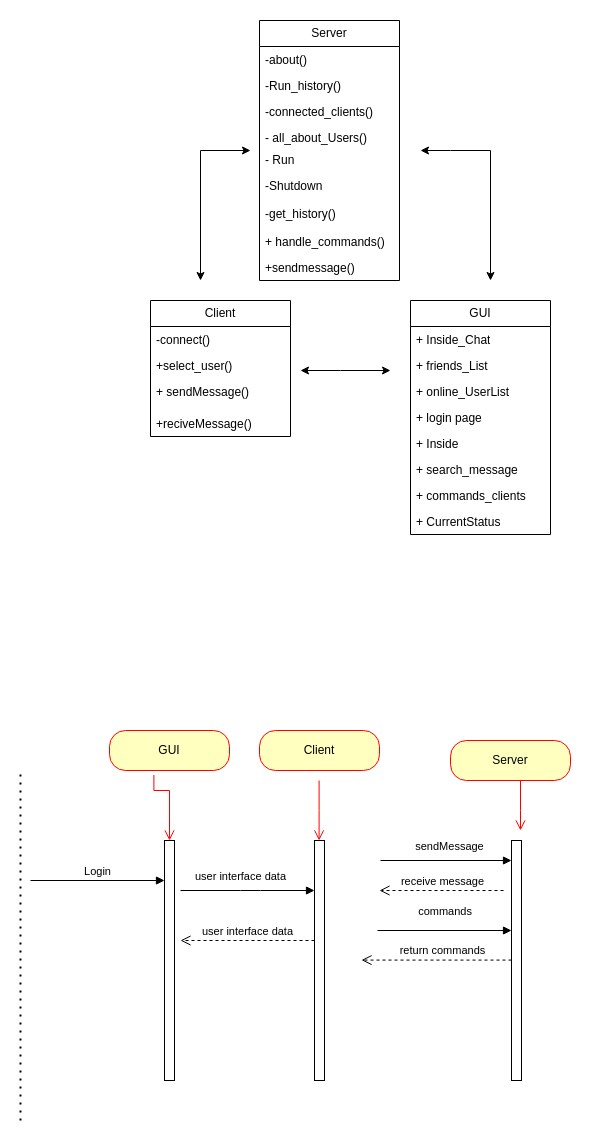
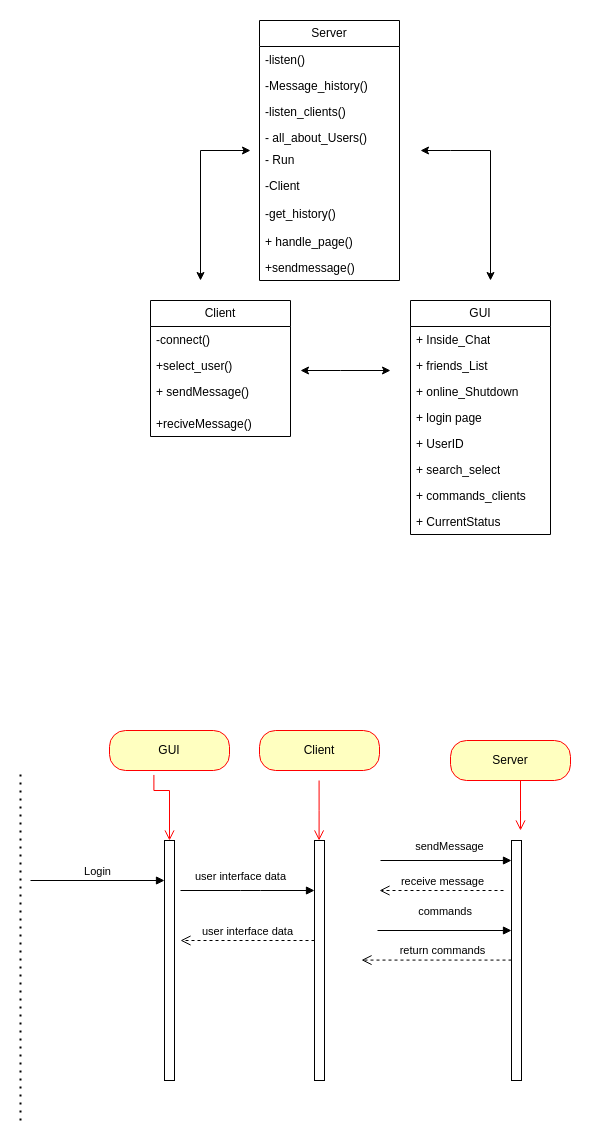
node "-about()": label "-about()" -> "-listen()"
node "-Run_history()": label "-Run_history()" -> "-Message_history()"
node "-connected_clients()": label "-connected_clients()" -> "-listen_clients()"
node "-Shutdown": label "-Shutdown" -> "-Client"
node "+ handle_commands()": label "+ handle_commands()" -> "+ handle_page()"
node "+ online_UserList": label "+ online_UserList" -> "+ online_Shutdown"
node "+ Inside": label "+ Inside" -> "+ UserID"
node "+ search_message": label "+ search_message" -> "+ search_select"
